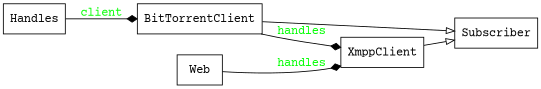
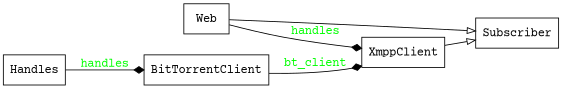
edge "Handles" -> "BitTorrentClient": label "client" -> "handles"
edge "BitTorrentClient" -> "Subscriber": now "Web" -> "Subscriber"
edge "BitTorrentClient" -> "XmppClient": label "handles" -> "bt_client"
